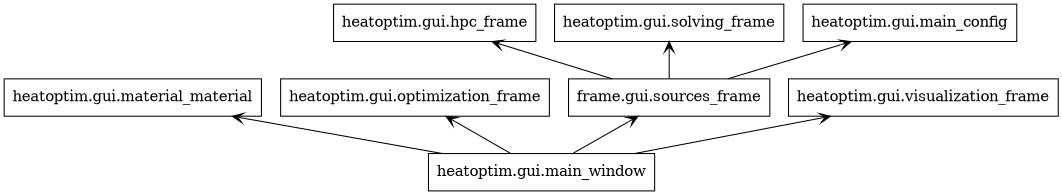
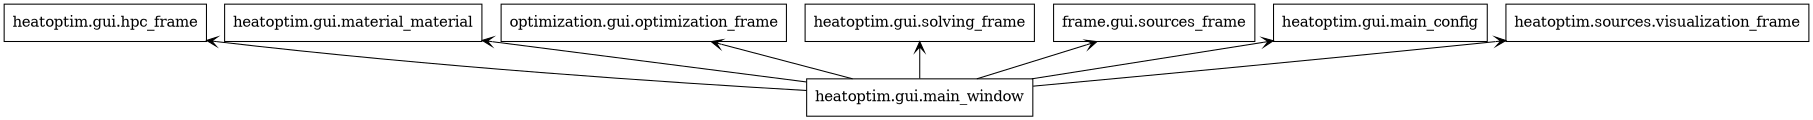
edge "frame.gui.sources_frame" -> "heatoptim.gui.hpc_frame": now "heatoptim.gui.main_window" -> "heatoptim.gui.hpc_frame"
edge "frame.gui.sources_frame" -> "heatoptim.gui.main_config": now "heatoptim.gui.main_window" -> "heatoptim.gui.main_config"
edge "frame.gui.sources_frame" -> "heatoptim.gui.solving_frame": now "heatoptim.gui.main_window" -> "heatoptim.gui.solving_frame"
node "heatoptim.gui.optimization_frame": label "heatoptim.gui.optimization_frame" -> "optimization.gui.optimization_frame"
node "heatoptim.gui.visualization_frame": label "heatoptim.gui.visualization_frame" -> "heatoptim.sources.visualization_frame"
